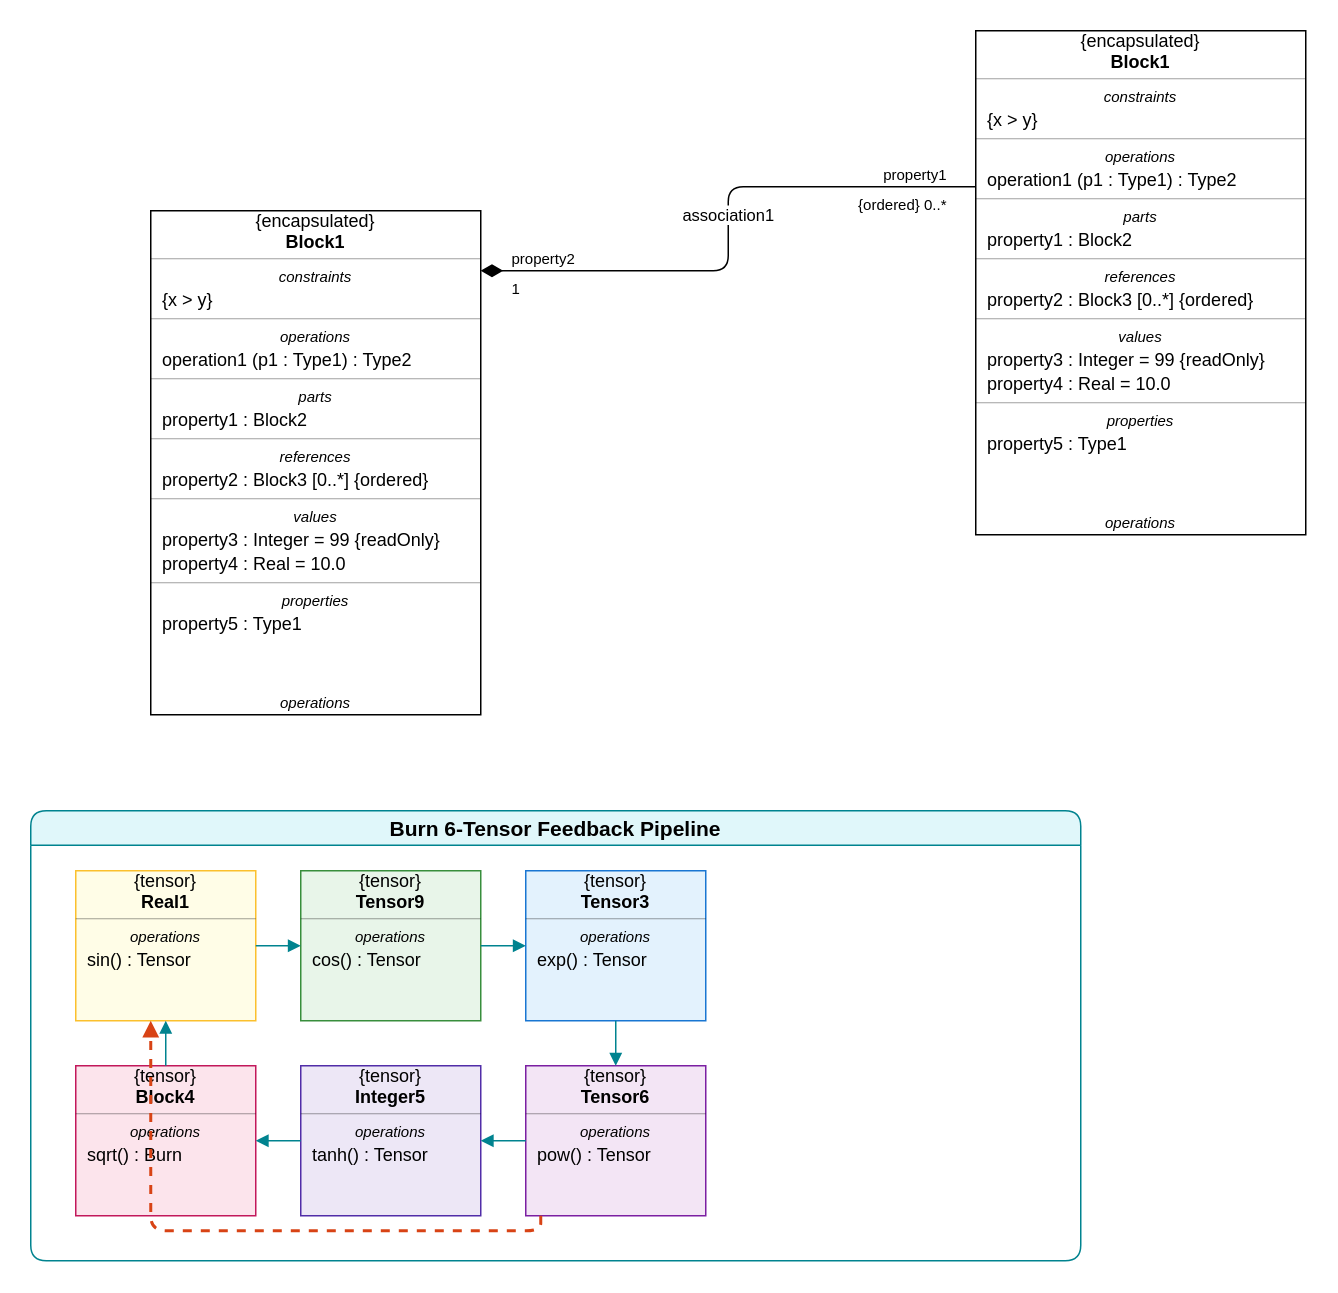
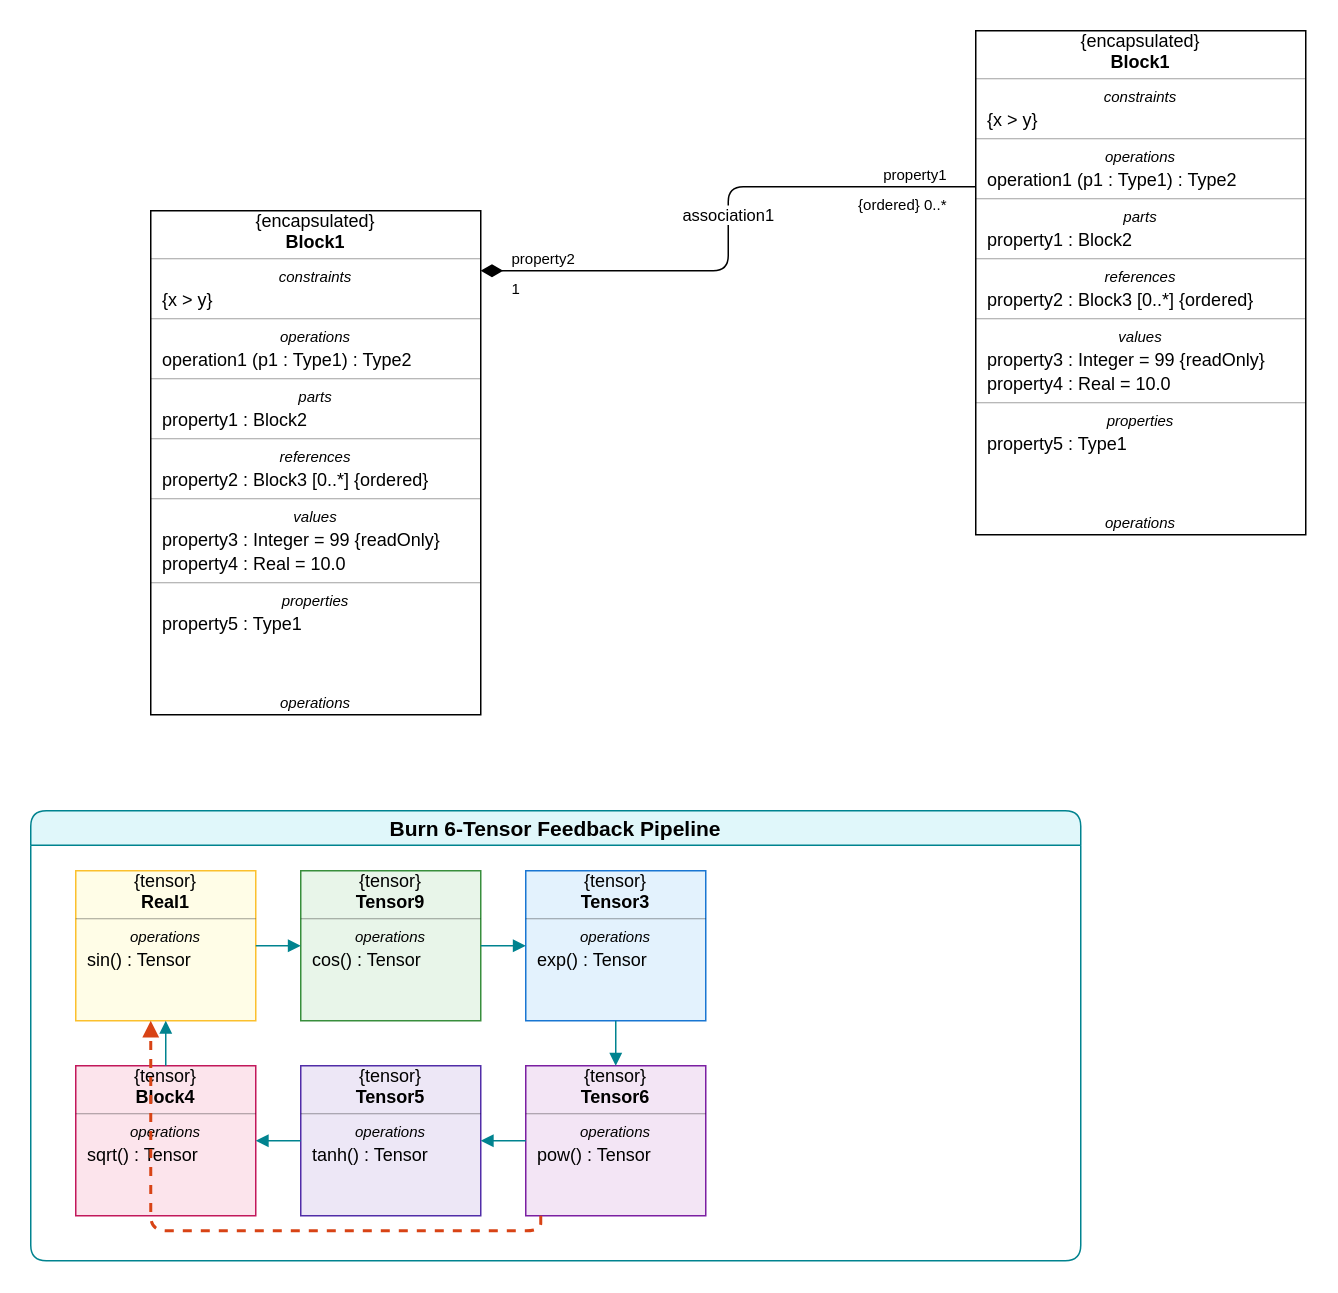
node "Integer5": label "Integer5" -> "Tensor5"
node "sqrt() : Burn": label "sqrt() : Burn" -> "sqrt() : Tensor"
